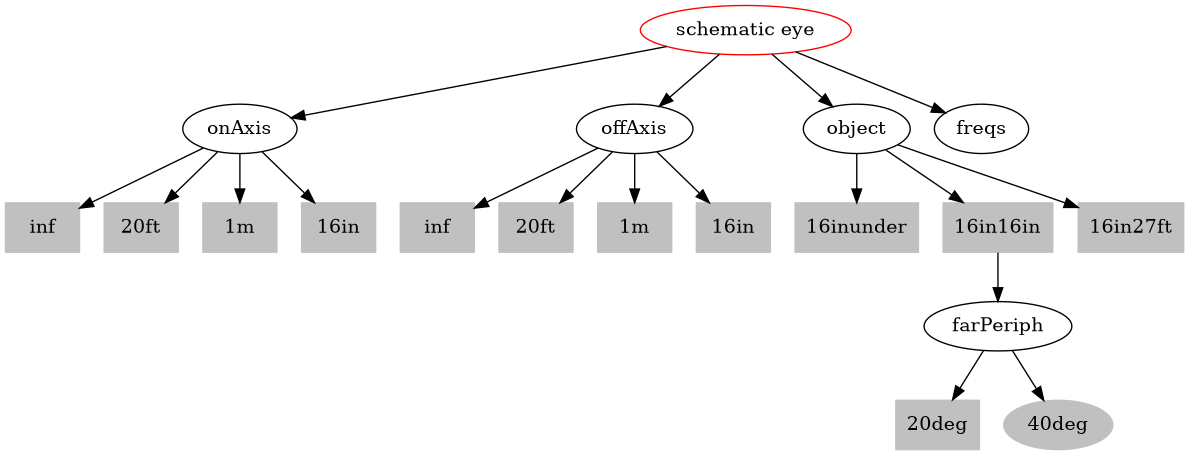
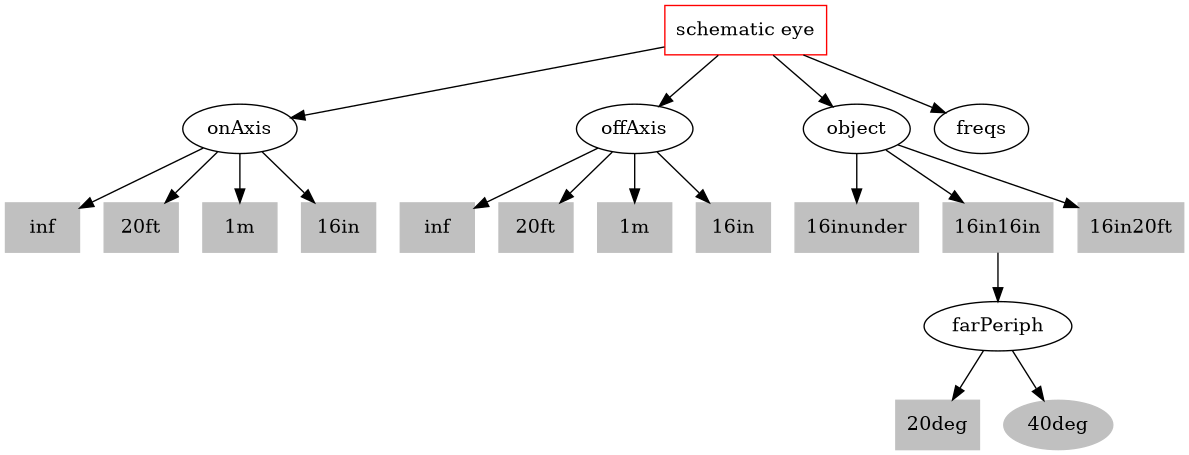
node "schematic eye": shape ellipse -> box
node "16in27ft": label "16in27ft" -> "16in20ft"
